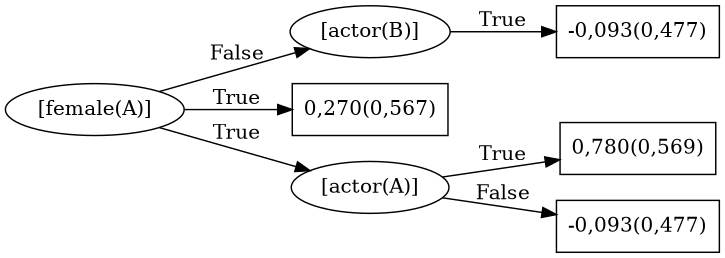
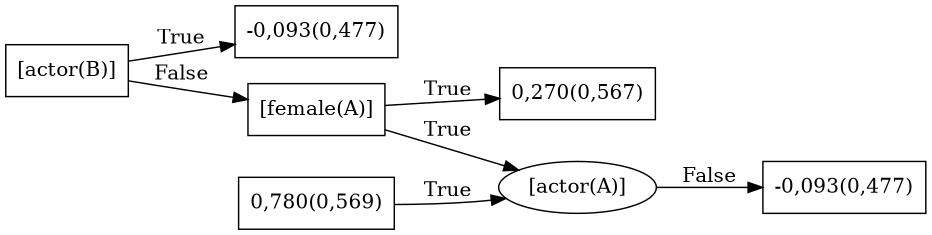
node "[actor(B)]": shape ellipse -> box
edge "[female(A)]" -> "[actor(B)]": reversed
node "[female(A)]": shape ellipse -> box
edge "[actor(A)]" -> "0,780(0,569)": reversed
